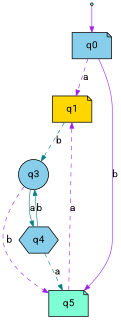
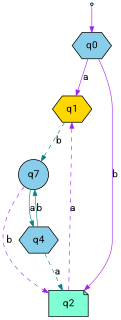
node "q0": shape note -> hexagon
edge "q0" -> "q1": style dashed -> solid
node "q1": shape note -> hexagon
node "q3": label "q3" -> "q7"
node "q5": label "q5" -> "q2"
